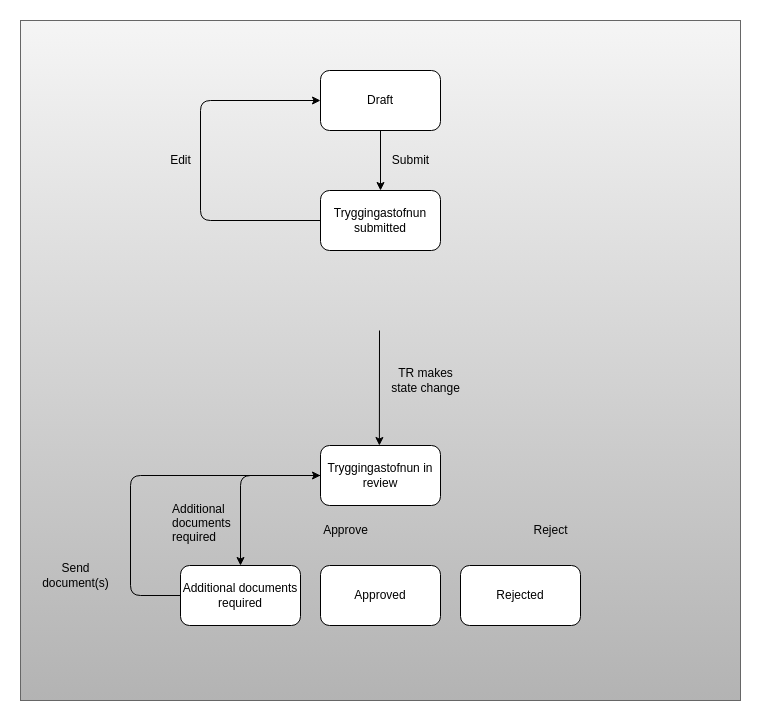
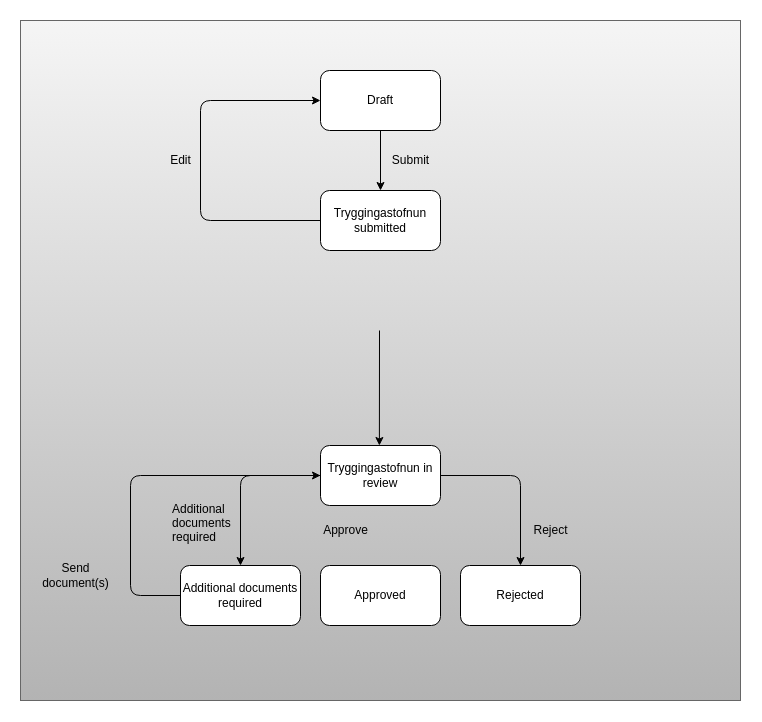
node "TR makes state change": removed
edge "Tryggingastofnun in review" -> "Rejected": added
